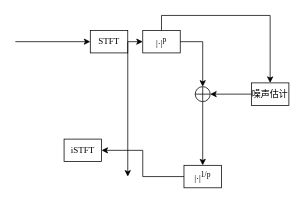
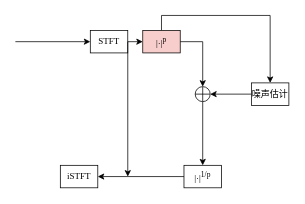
node "|·|p": fillcolor #ffffff -> #f8cecc
node "iSTFT": moved (83, 150) -> (79, 177)
